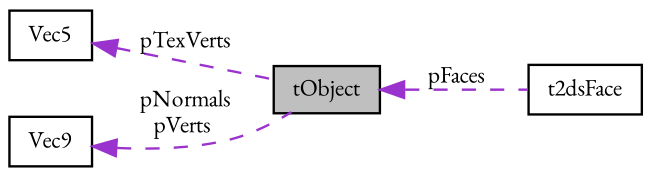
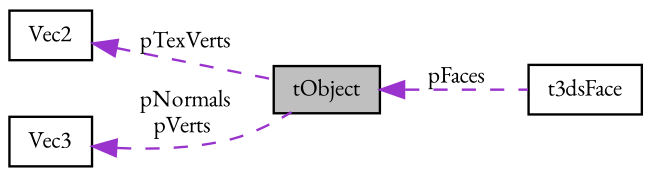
node "Vec5": label "Vec5" -> "Vec2"
node "t2dsFace": label "t2dsFace" -> "t3dsFace"
node "Vec9": label "Vec9" -> "Vec3"
